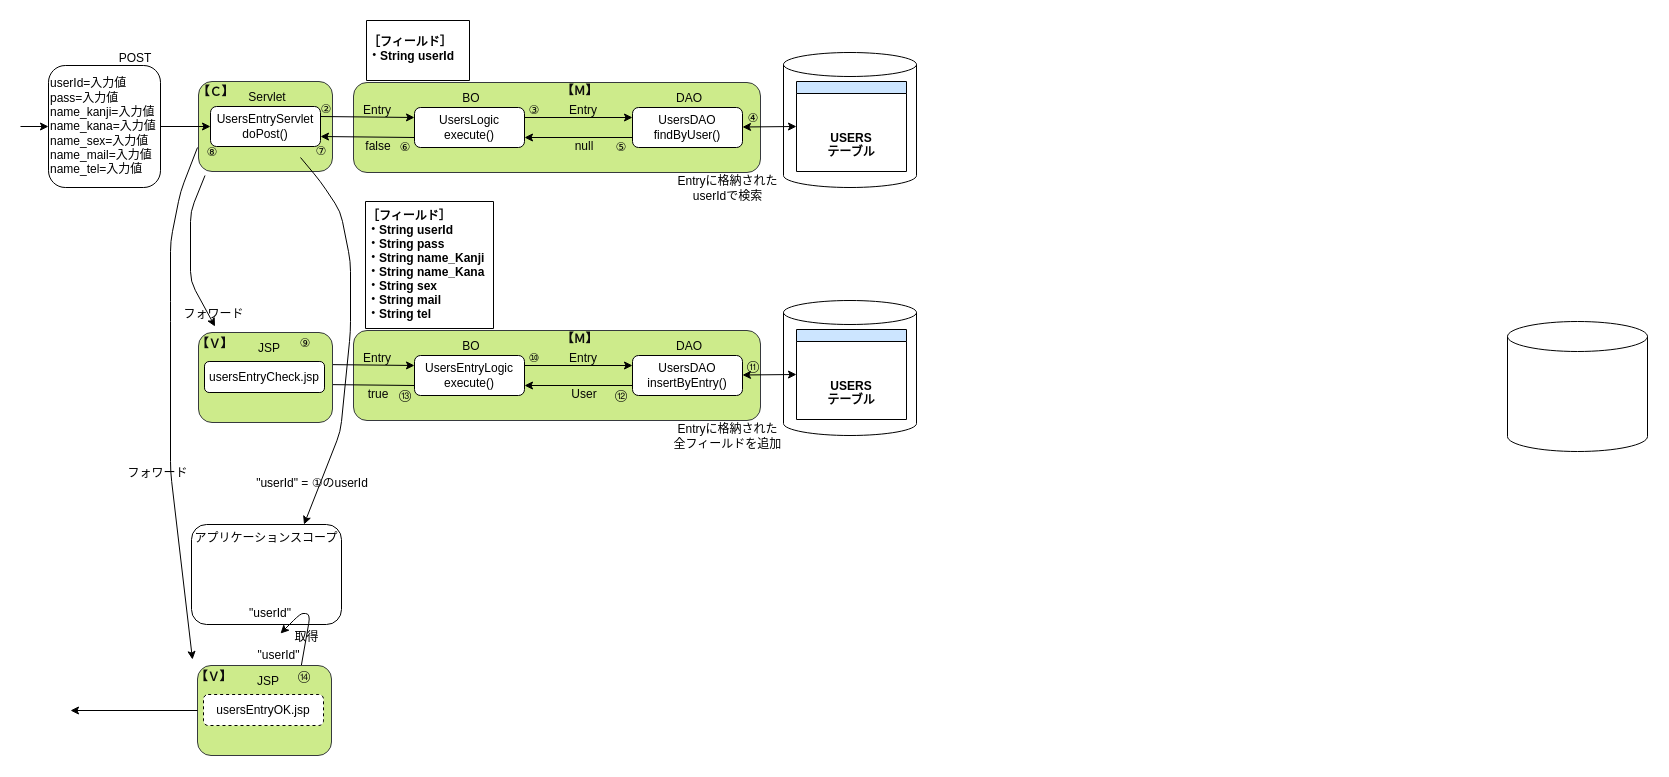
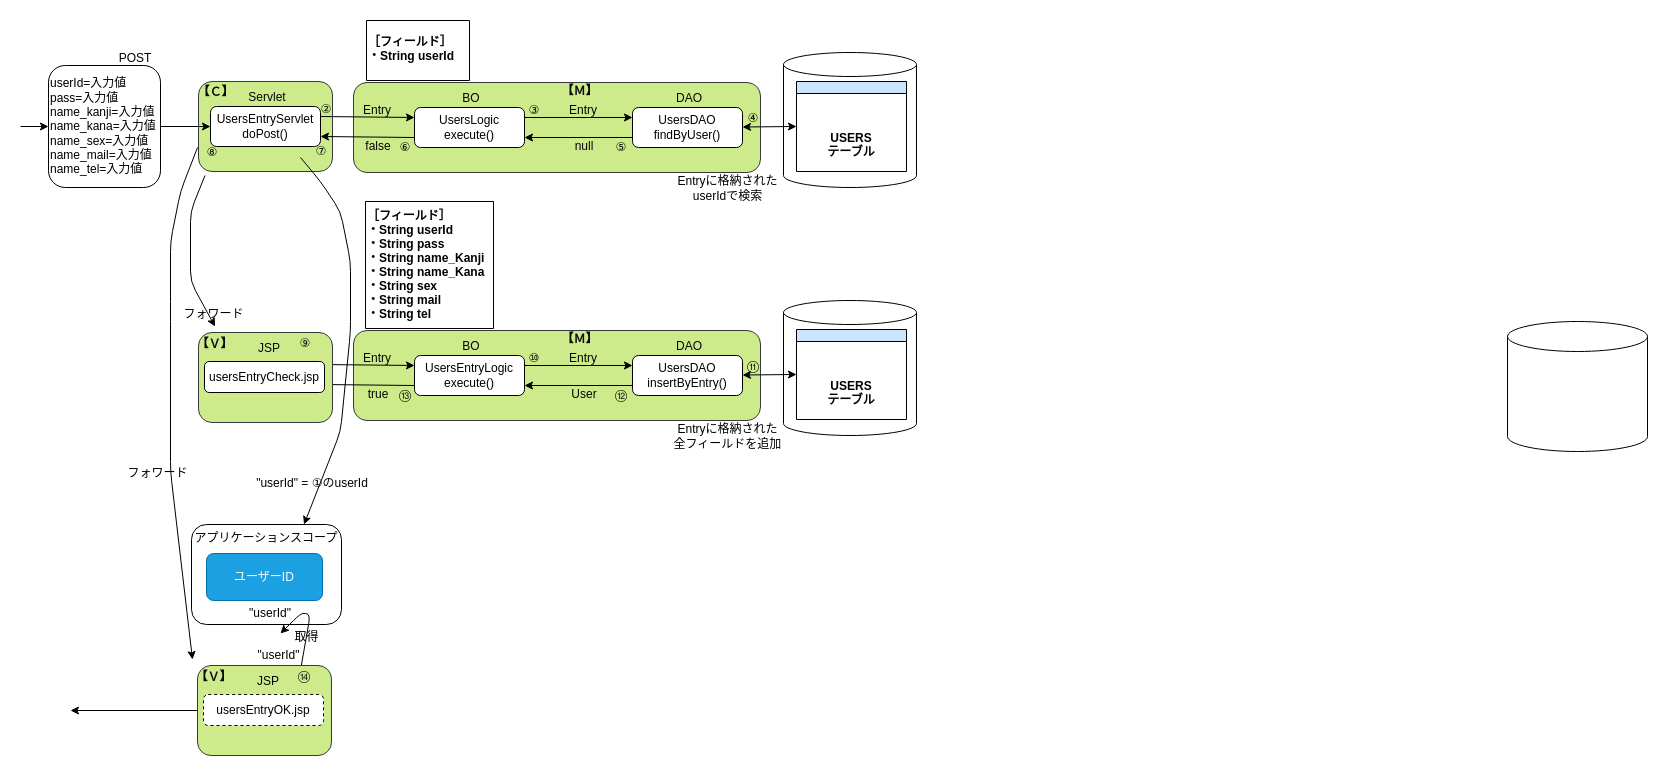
node "ユーザーID": added
